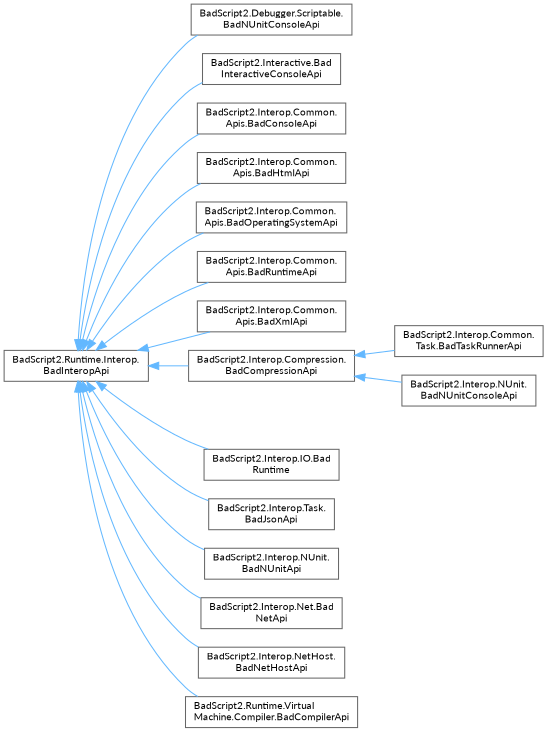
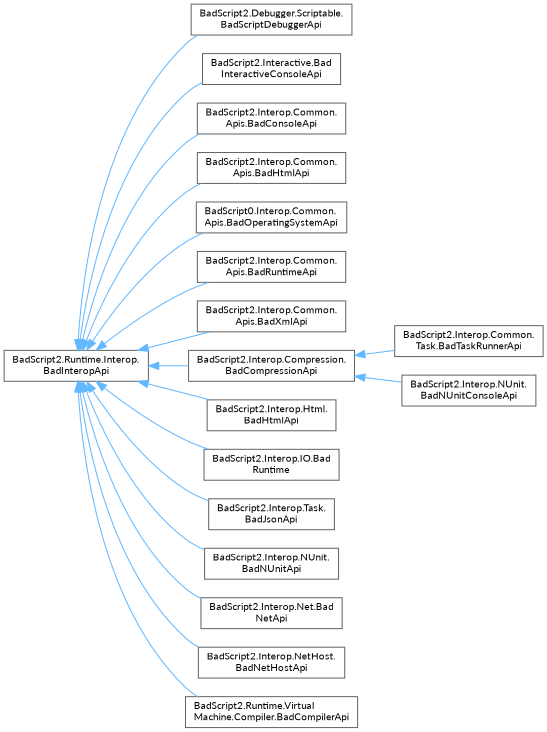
node "BadScript2.Debugger.Scriptable. BadNUnitConsoleApi": label "BadScript2.Debugger.Scriptable. BadNUnitConsoleApi" -> "BadScript2.Debugger.Scriptable. BadScriptDebuggerApi"
node "BadScript2.Interop.Common. Apis.BadOperatingSystemApi": label "BadScript2.Interop.Common. Apis.BadOperatingSystemApi" -> "BadScript0.Interop.Common. Apis.BadOperatingSystemApi"
node "BadScript2.Interop.Html. BadHtmlApi": added
